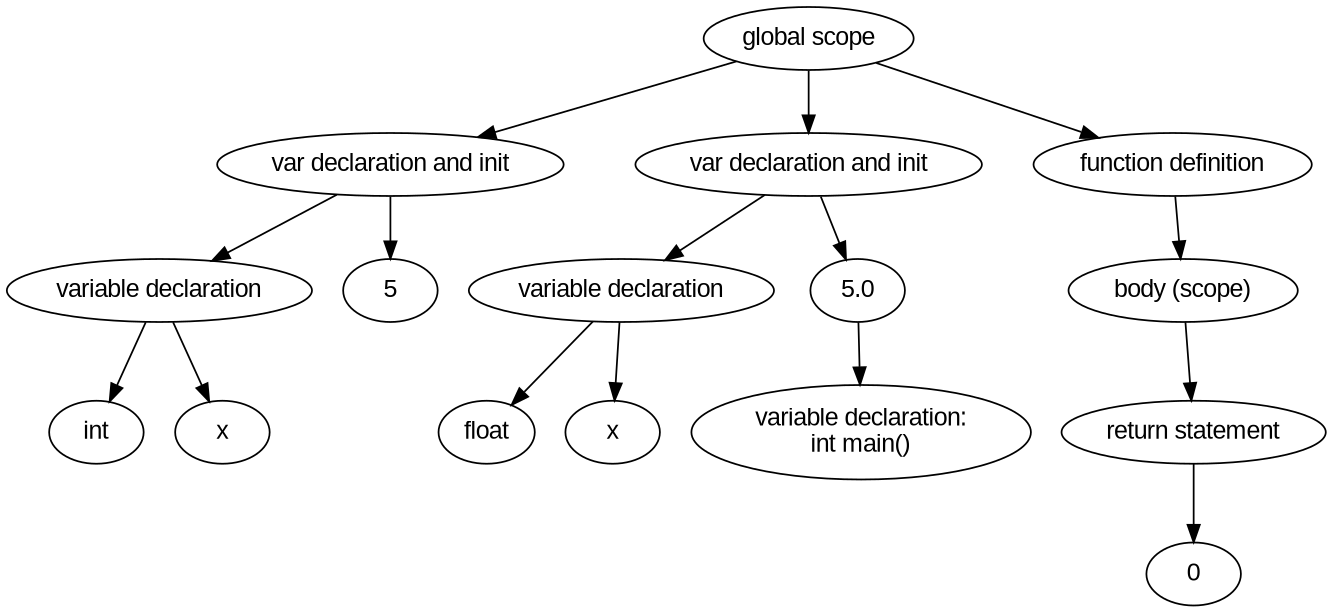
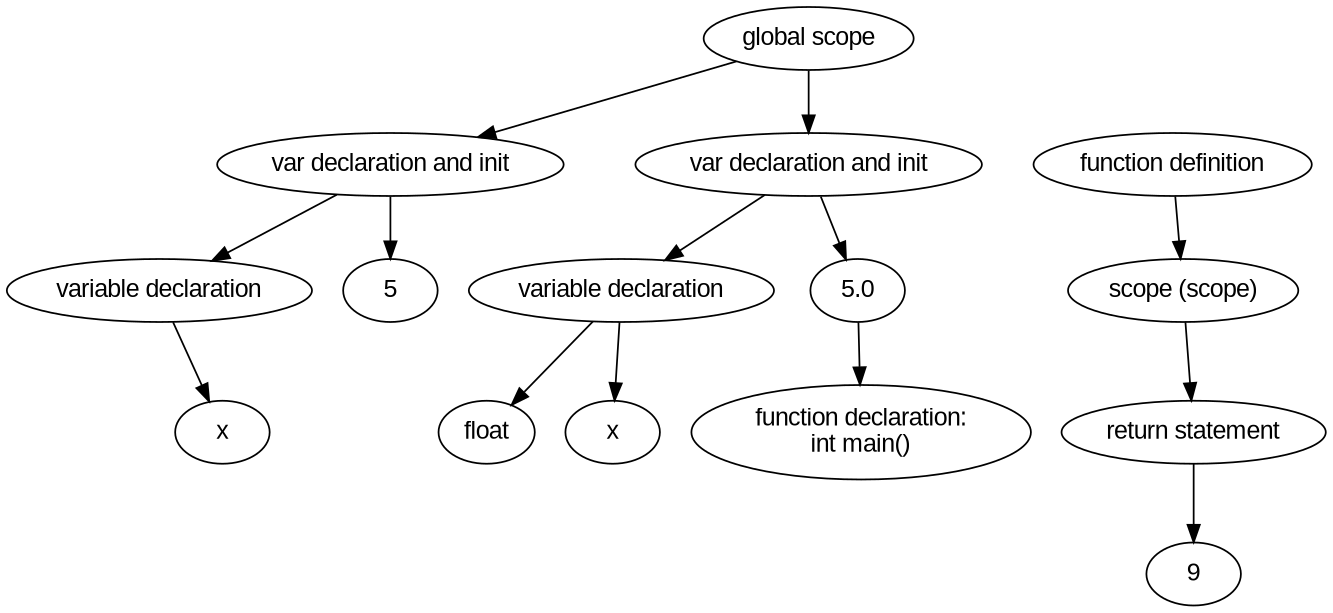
edge "global scope" -> "function definition": removed
node "body (scope)": label "body (scope)" -> "scope (scope)"
node "int": removed
node "variable declaration: int main()": label "variable declaration: int main()" -> "function declaration: int main()"
node "0": label "0" -> "9"
